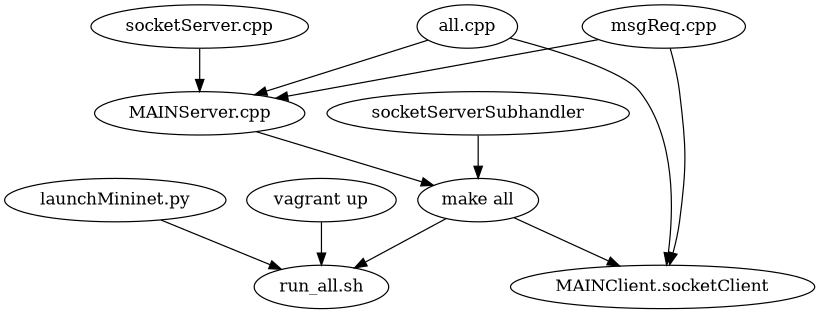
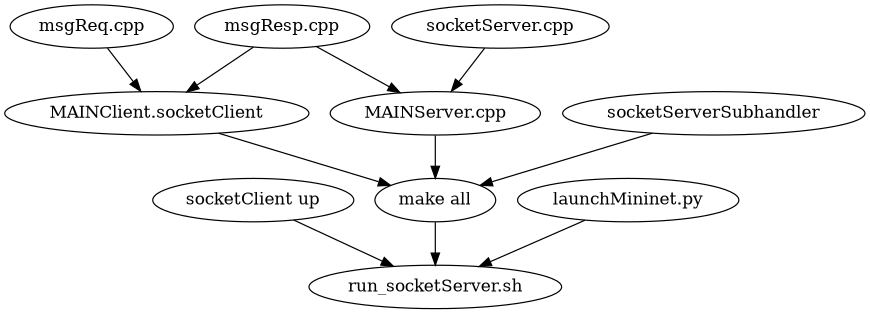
node "all.cpp": label "all.cpp" -> "msgResp.cpp"
edge "msgReq.cpp" -> "MAINServer.cpp": removed
node "vagrant up": label "vagrant up" -> "socketClient up"
edge "make all" -> "MAINClient.socketClient": reversed
node "run_all.sh": label "run_all.sh" -> "run_socketServer.sh"
